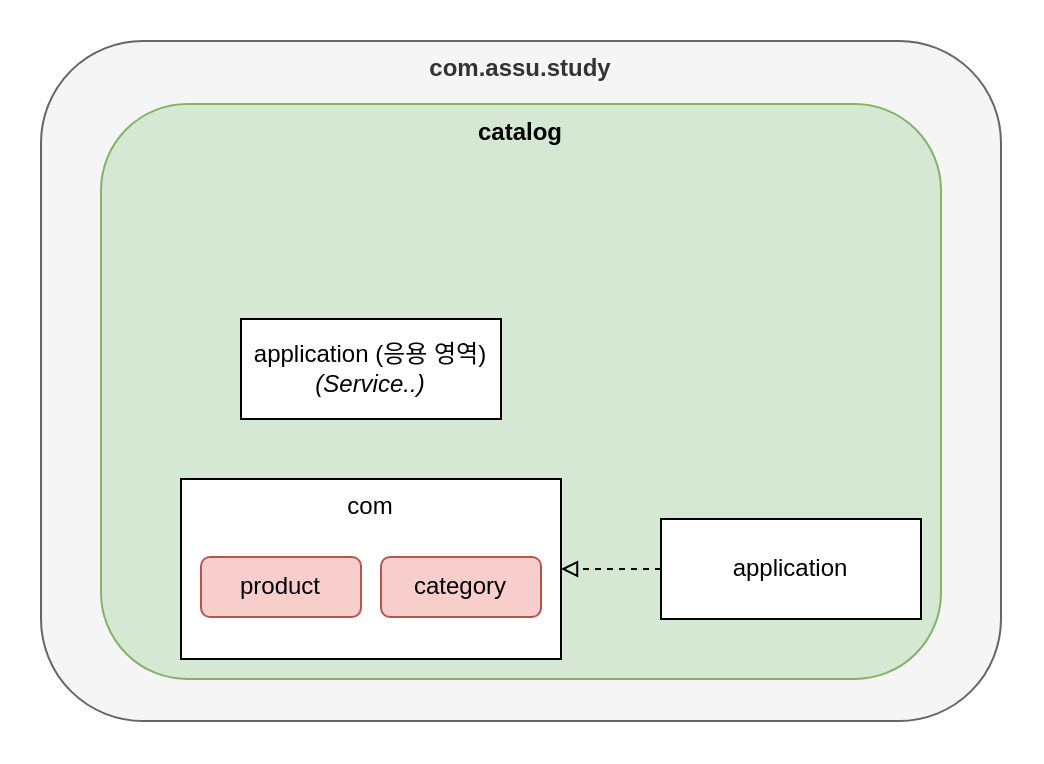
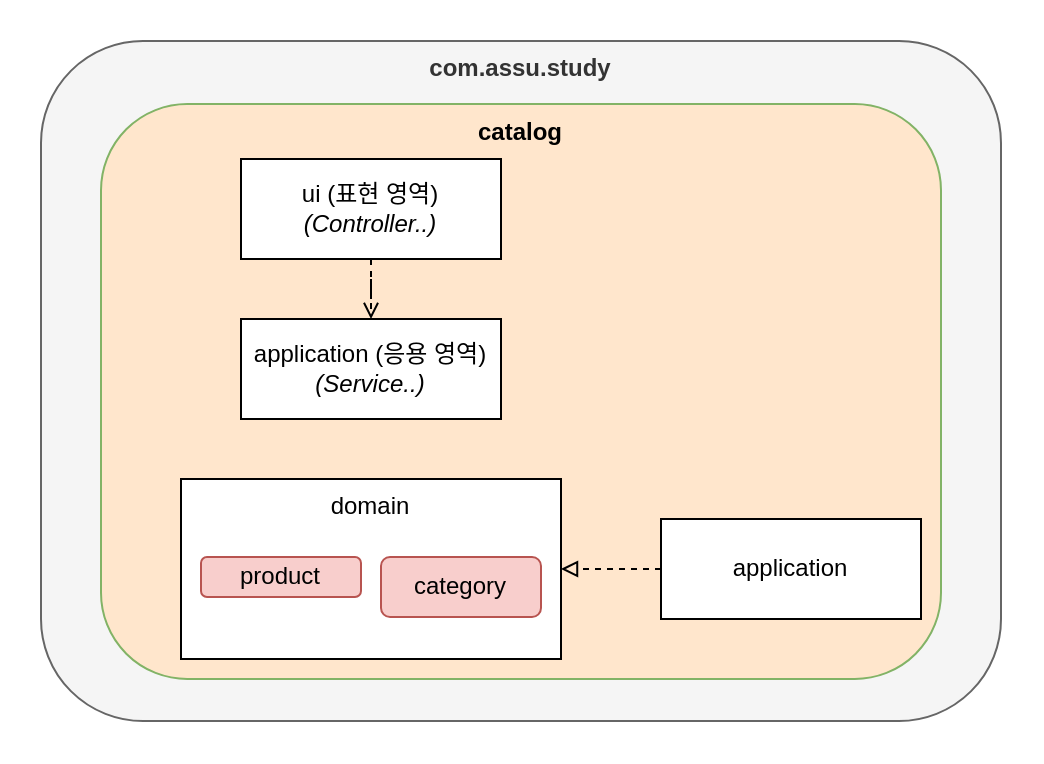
node "ui (표현 영역) (Controller..)": added
edge "ui (표현 영역) (Controller..)" -> "application (응용 영역) (Service..)": added
node "catalog": fillcolor #d5e8d4 -> #ffe6cc
node "com": label "com" -> "domain"
node "product": size 160x60 -> 160x40
